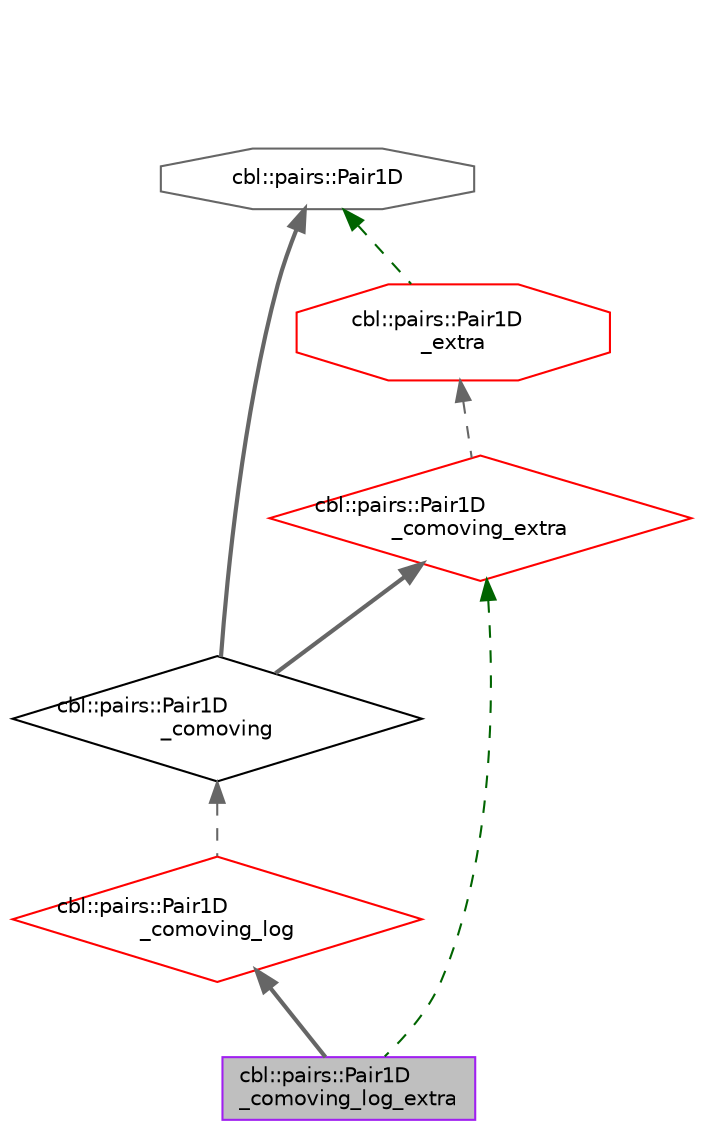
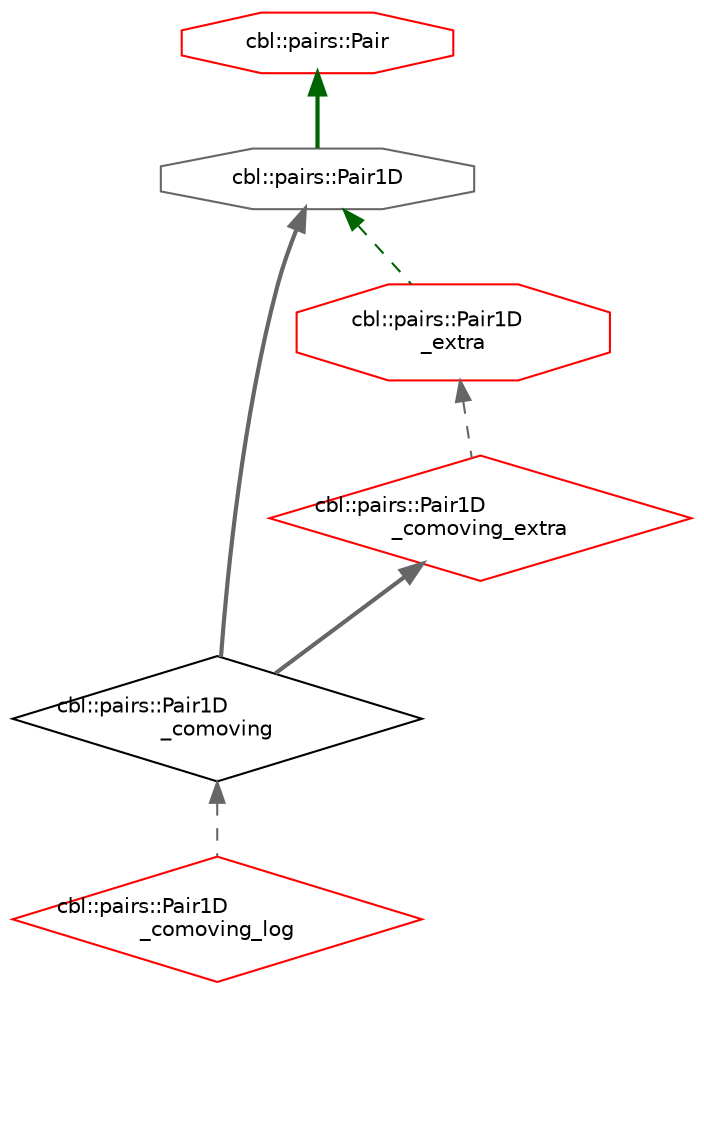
node "cbl::pairs::Pair": added
node "cbl::pairs::Pair1D _comoving_log_extra": removed
